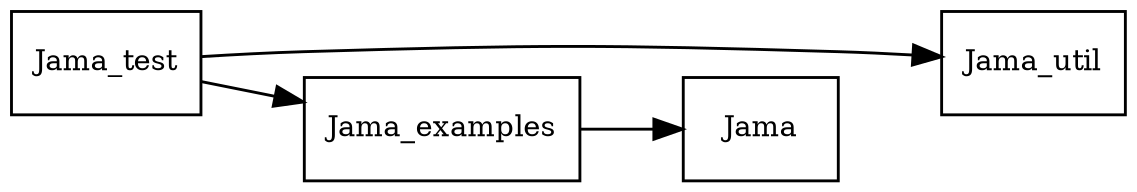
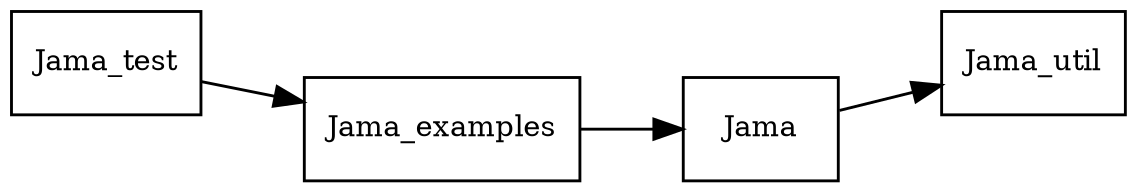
edge "Jama_test" -> "Jama_util": now "Jama" -> "Jama_util"
